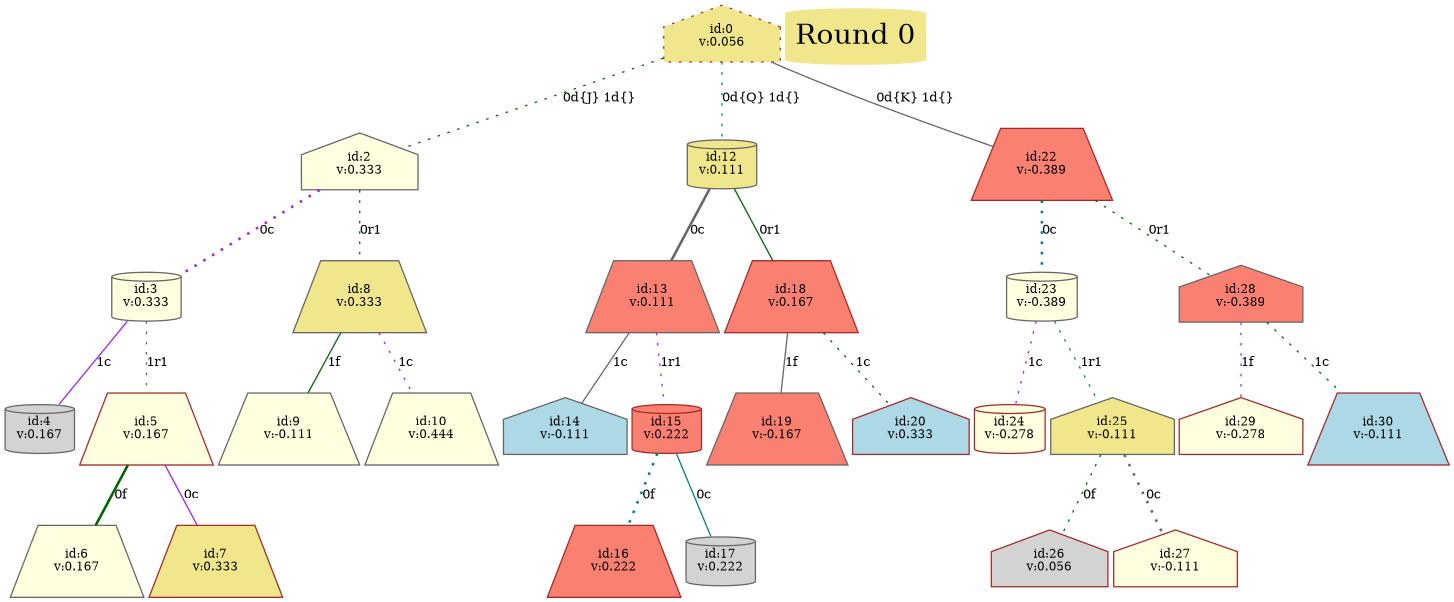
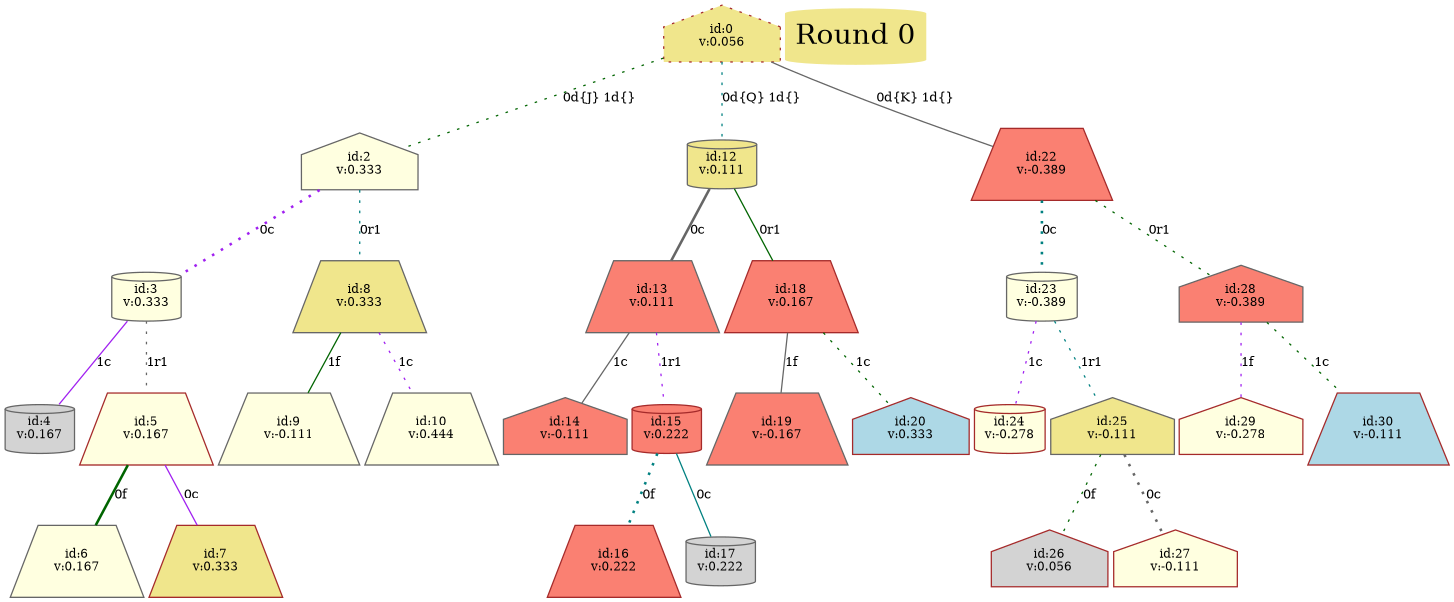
edge "id:2 v:0.333" -- "id:8 v:0.333": color darkgreen -> teal
node "id:14 v:-0.111": fillcolor lightblue -> salmon
